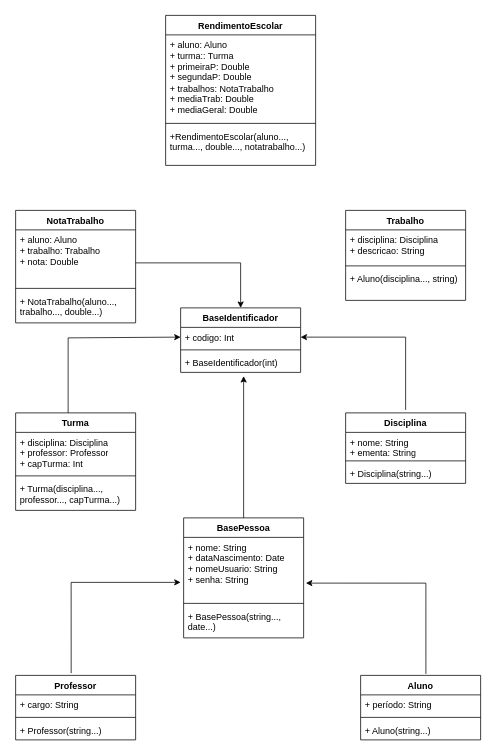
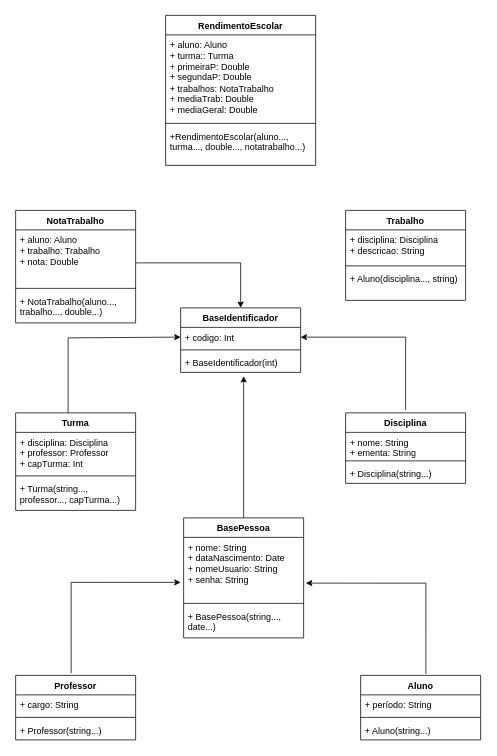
node "+ Turma(disciplina..., professor..., capTurma...)": label "+ Turma(disciplina..., professor..., capTurma...)" -> "+ Turma(string..., professor..., capTurma...)"
